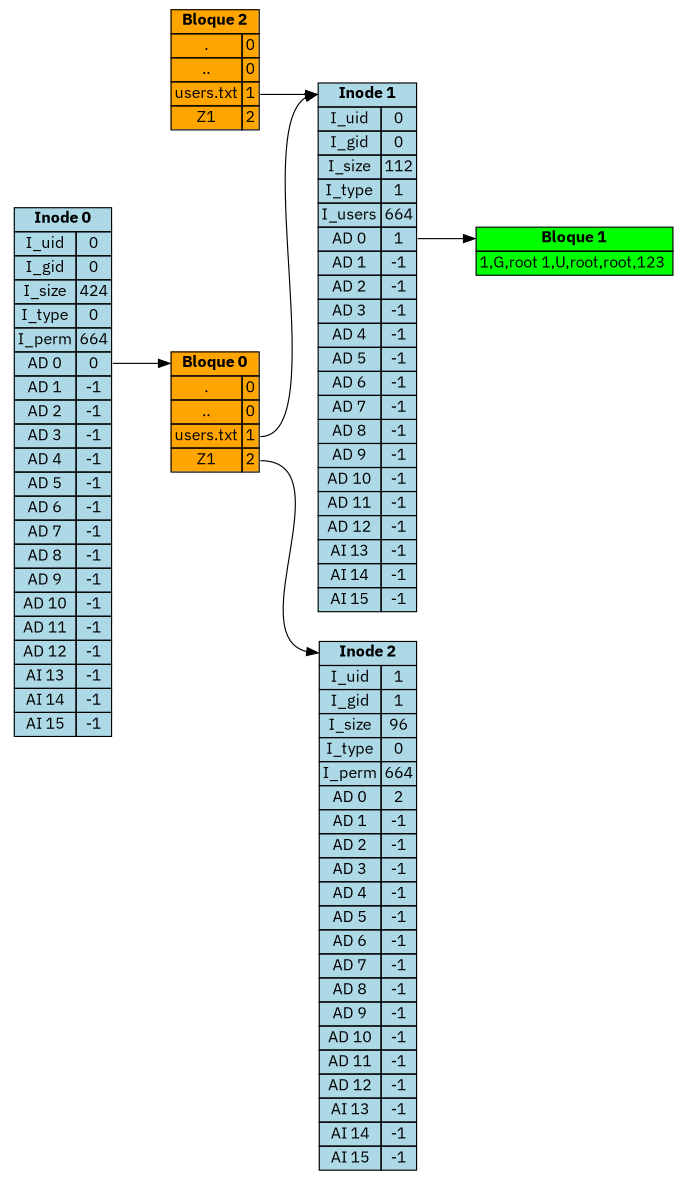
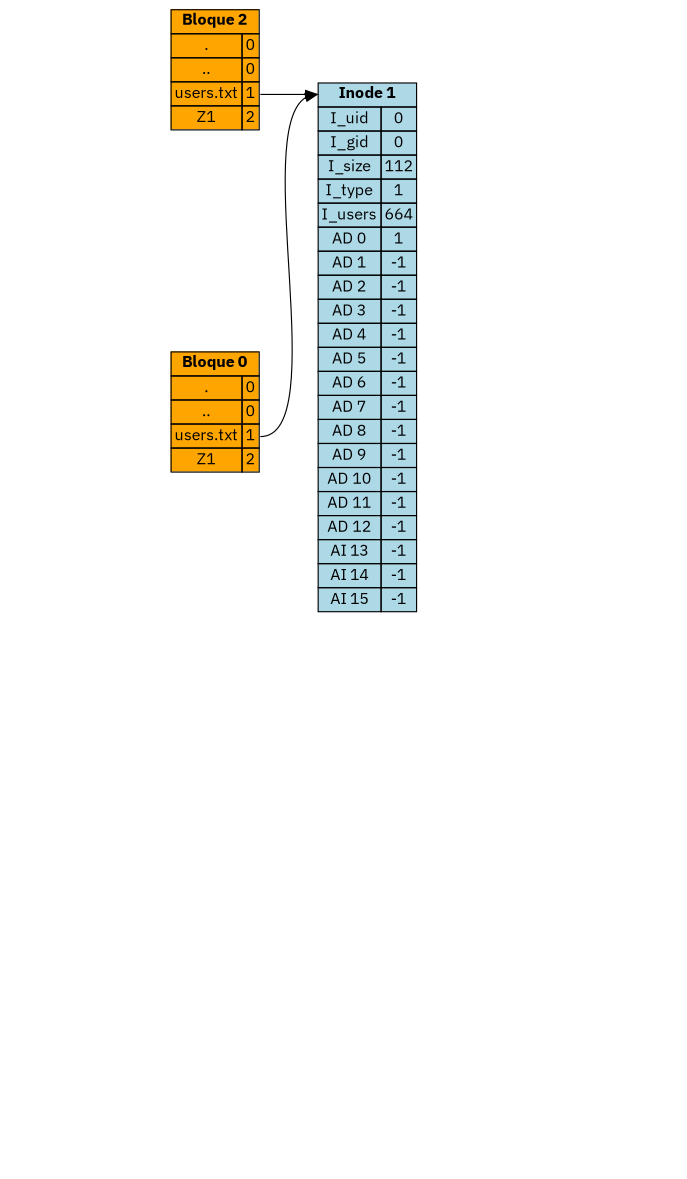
node "Bloque 1": removed
node "Inode 0": removed
node "Inode 2": removed
